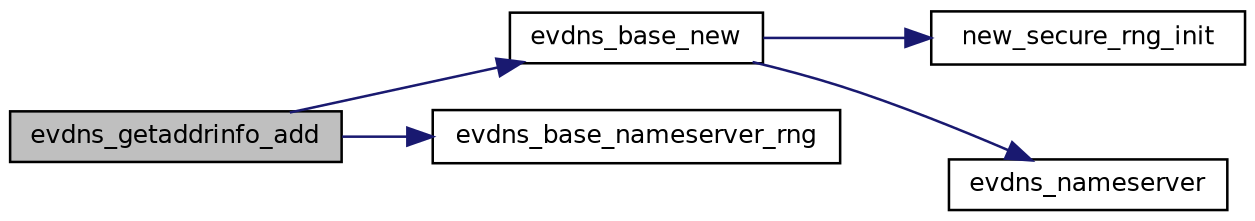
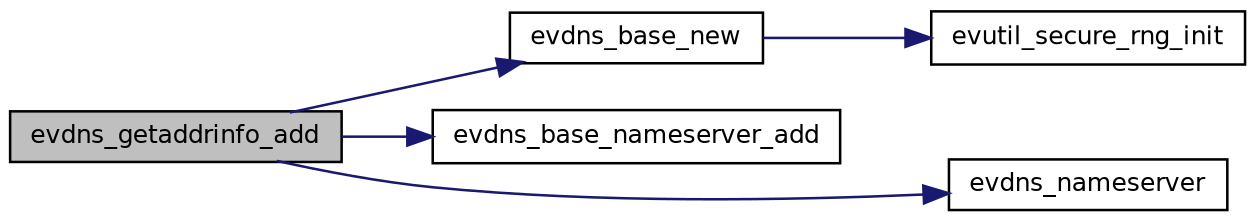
node "new_secure_rng_init": label "new_secure_rng_init" -> "evutil_secure_rng_init"
edge "evdns_base_new" -> "evdns_nameserver": now "evdns_getaddrinfo_add" -> "evdns_nameserver"
node "evdns_base_nameserver_rng": label "evdns_base_nameserver_rng" -> "evdns_base_nameserver_add"
